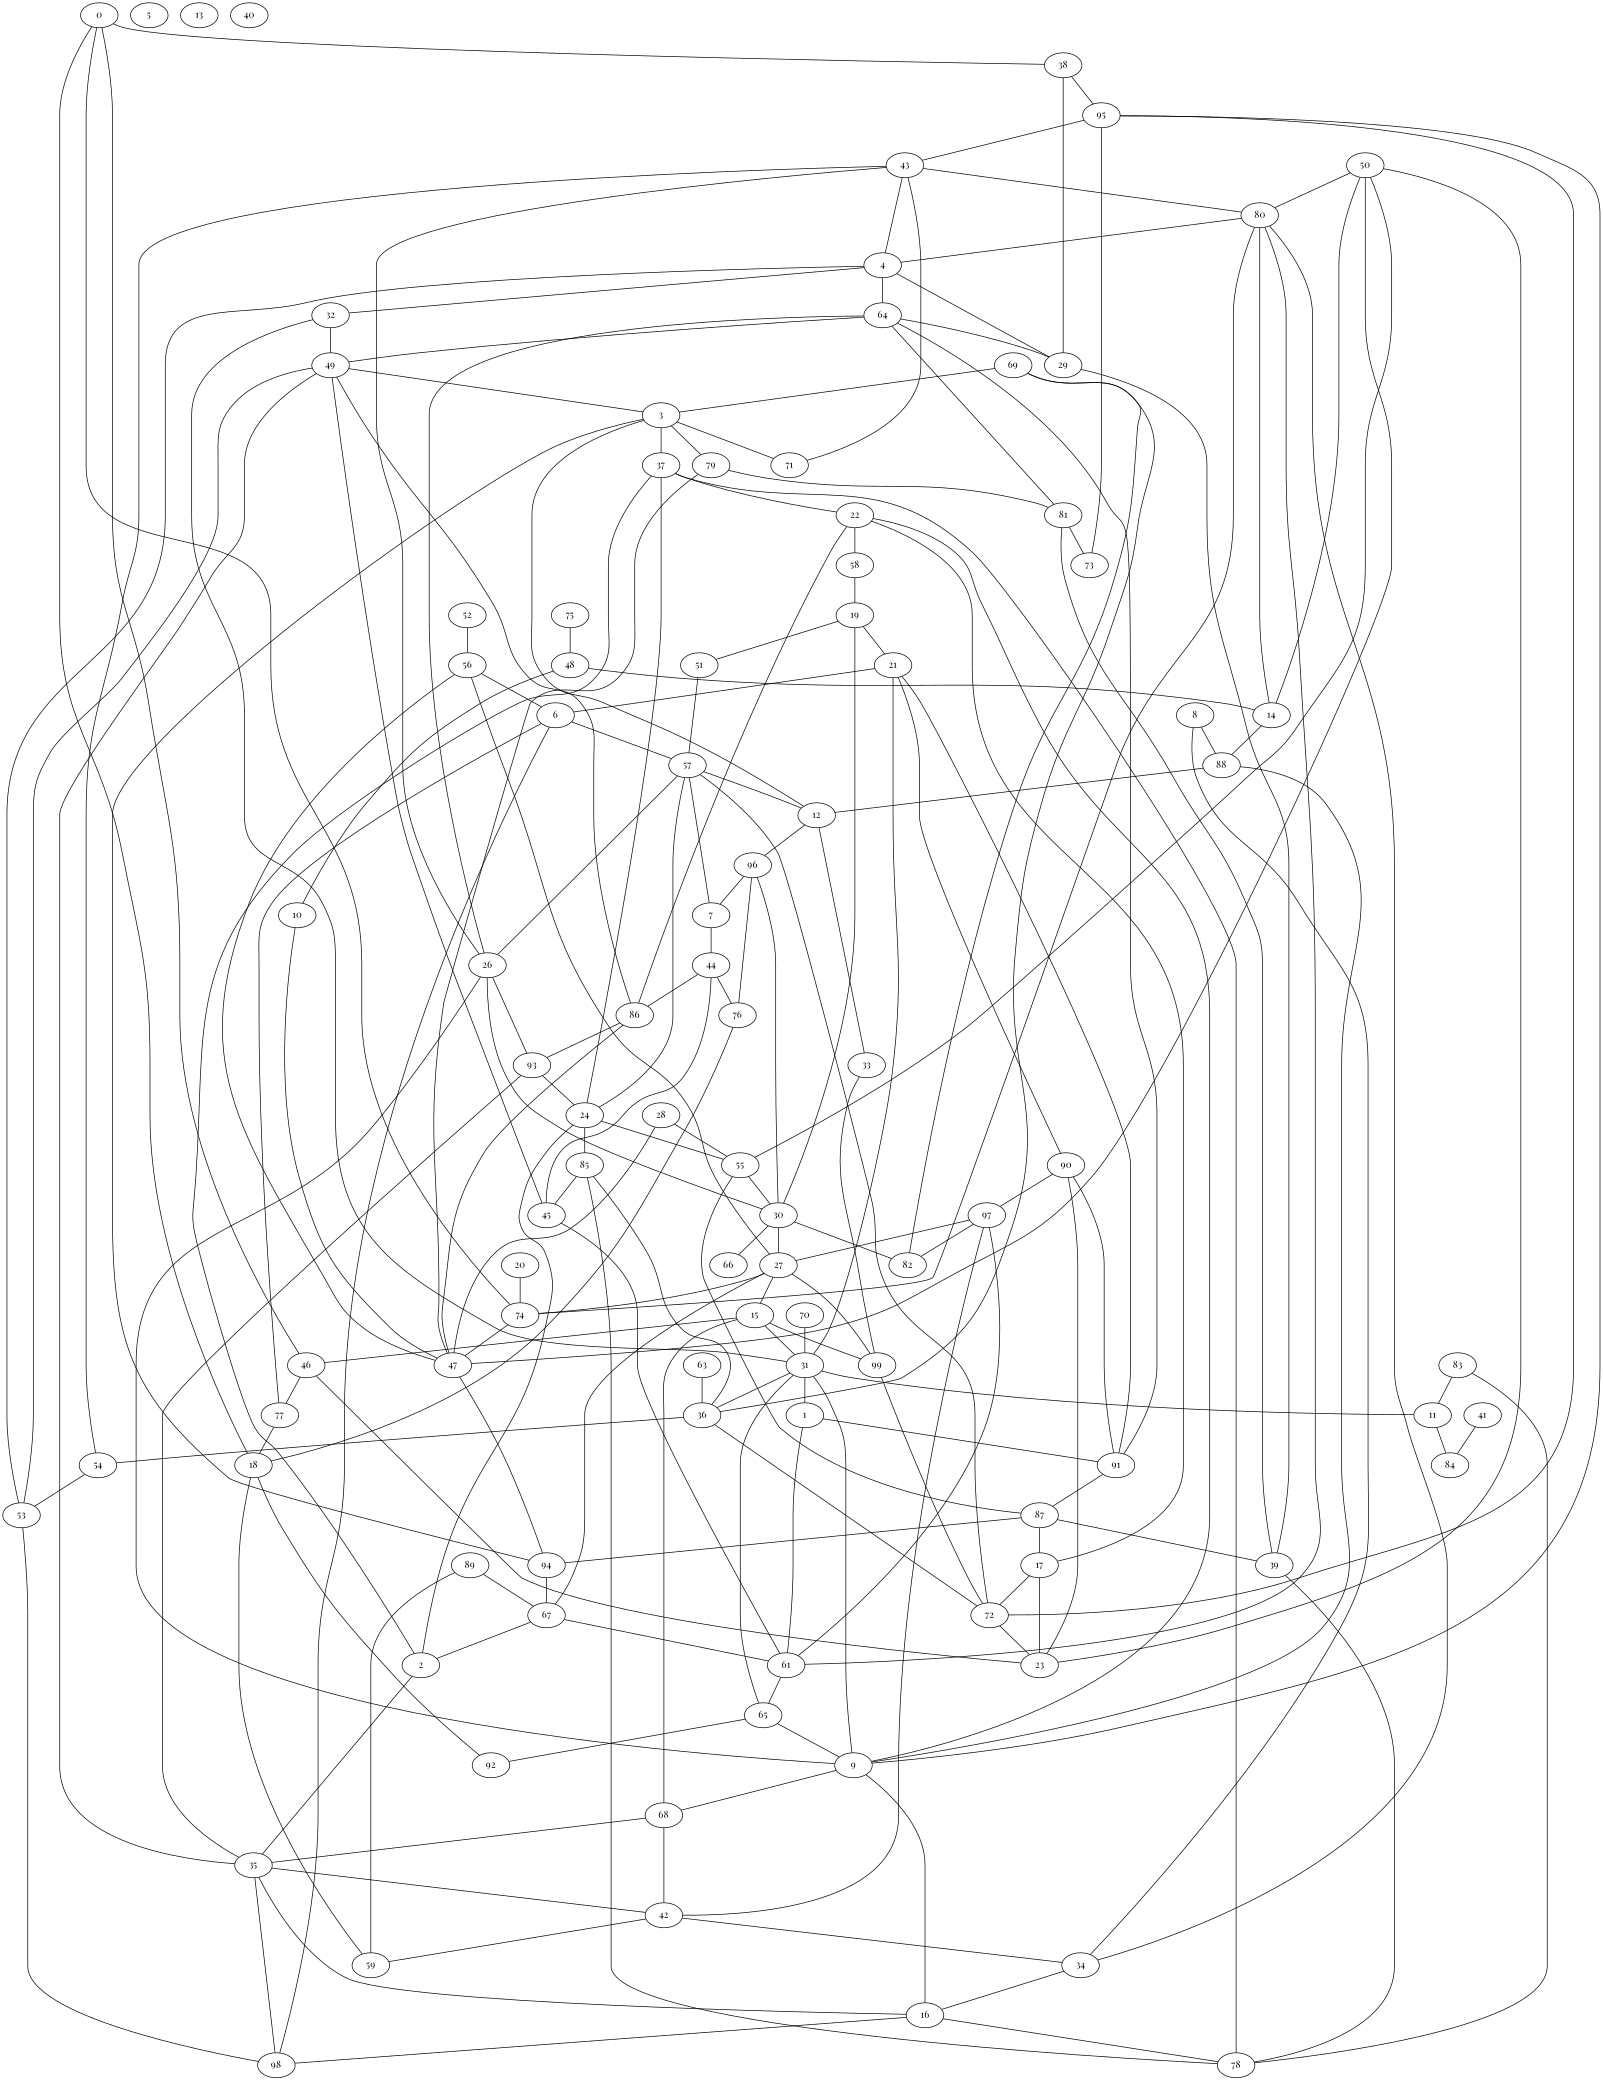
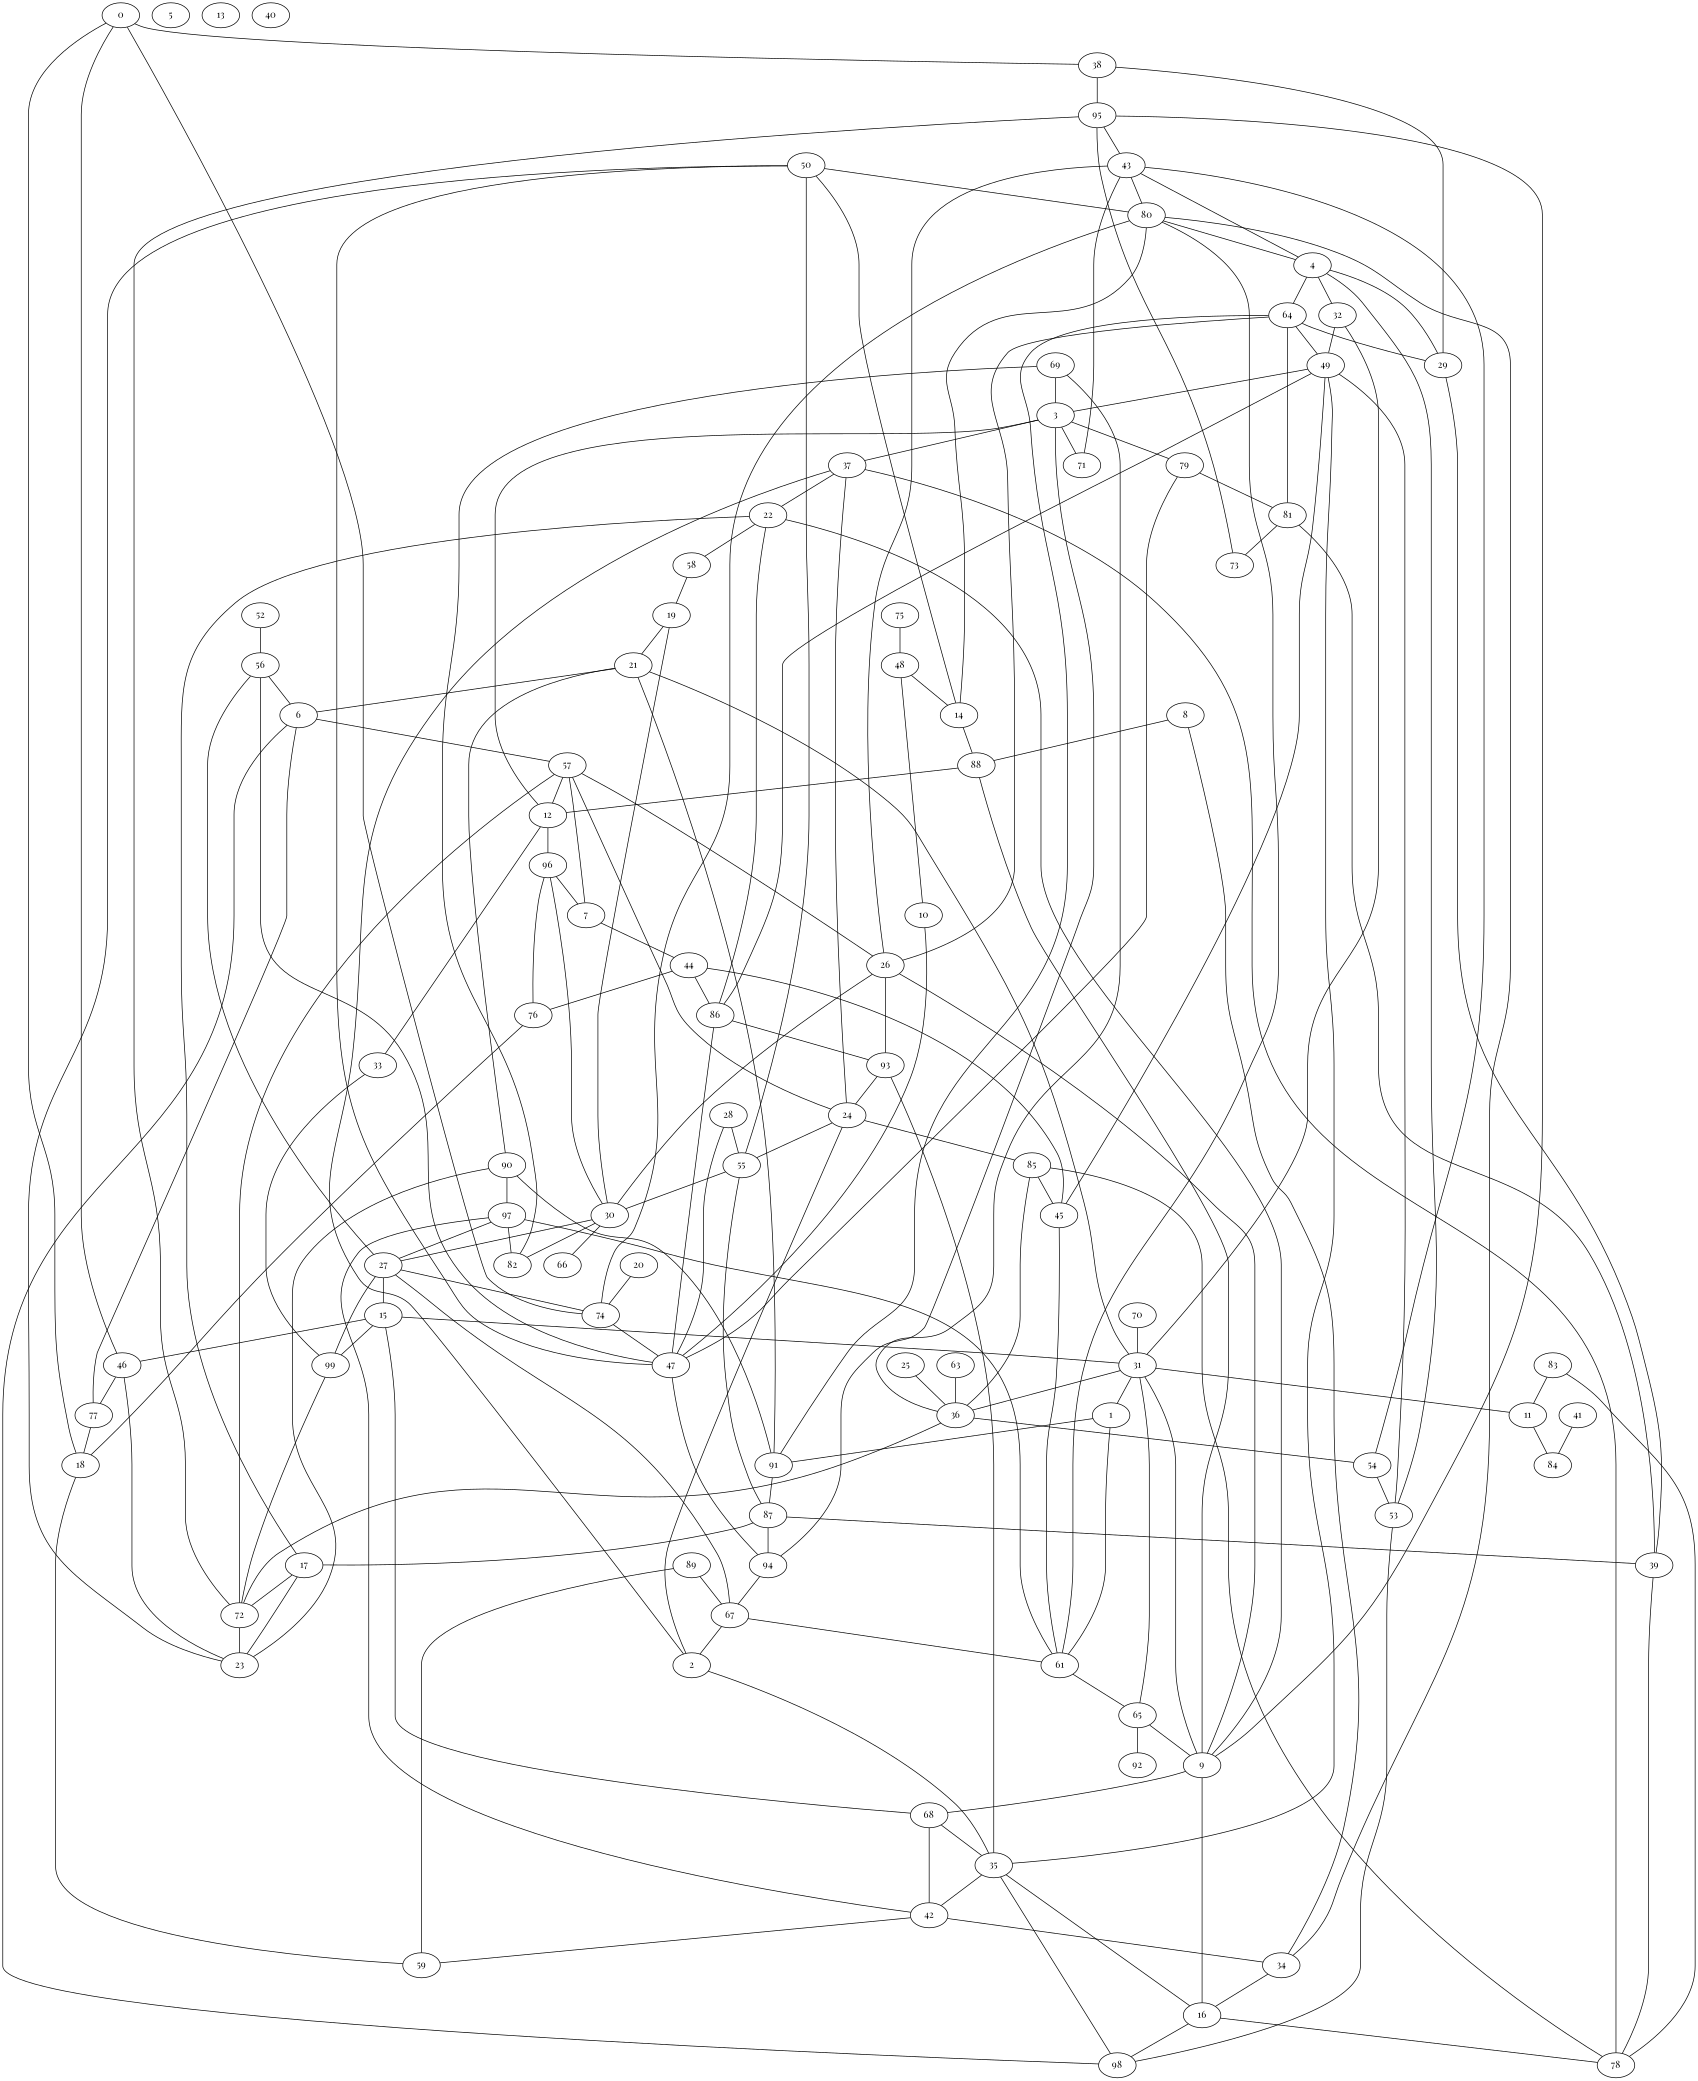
node "51": removed
node "25": added
edge "18" -- "92": removed
